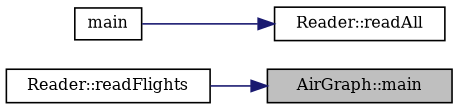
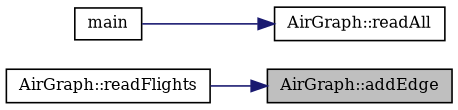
node "Reader::readAll": label "Reader::readAll" -> "AirGraph::readAll"
node "Reader::readFlights": label "Reader::readFlights" -> "AirGraph::readFlights"
node "AirGraph::main": label "AirGraph::main" -> "AirGraph::addEdge"
